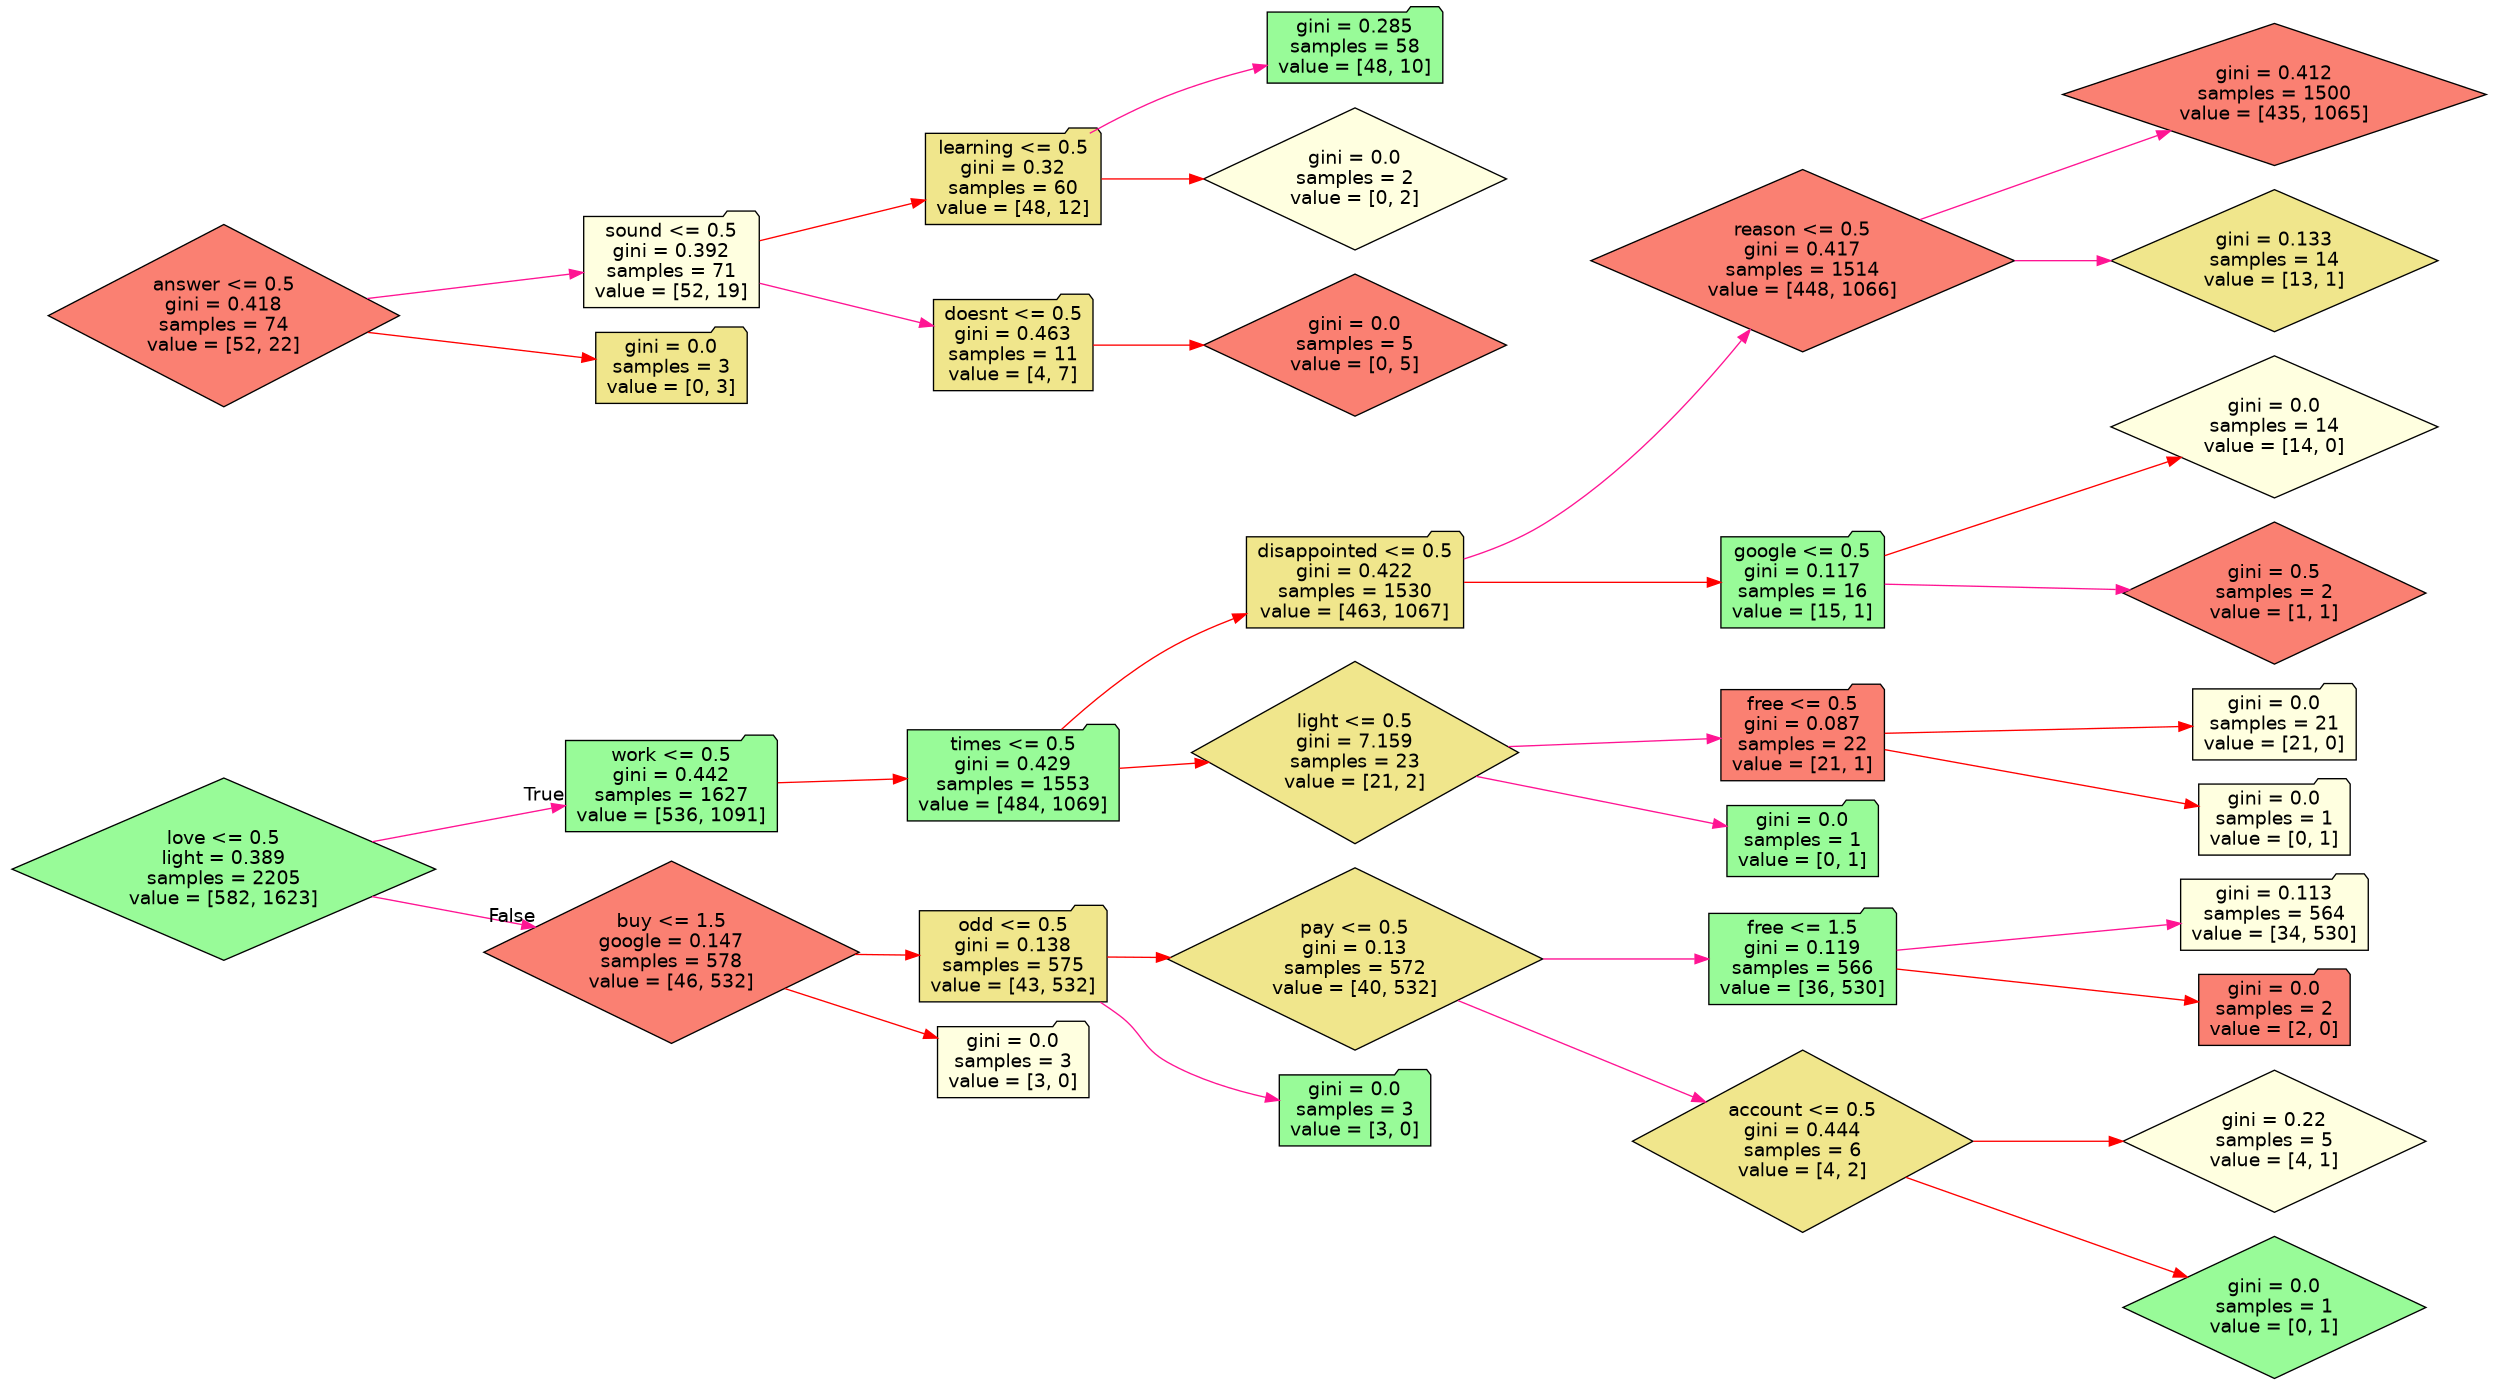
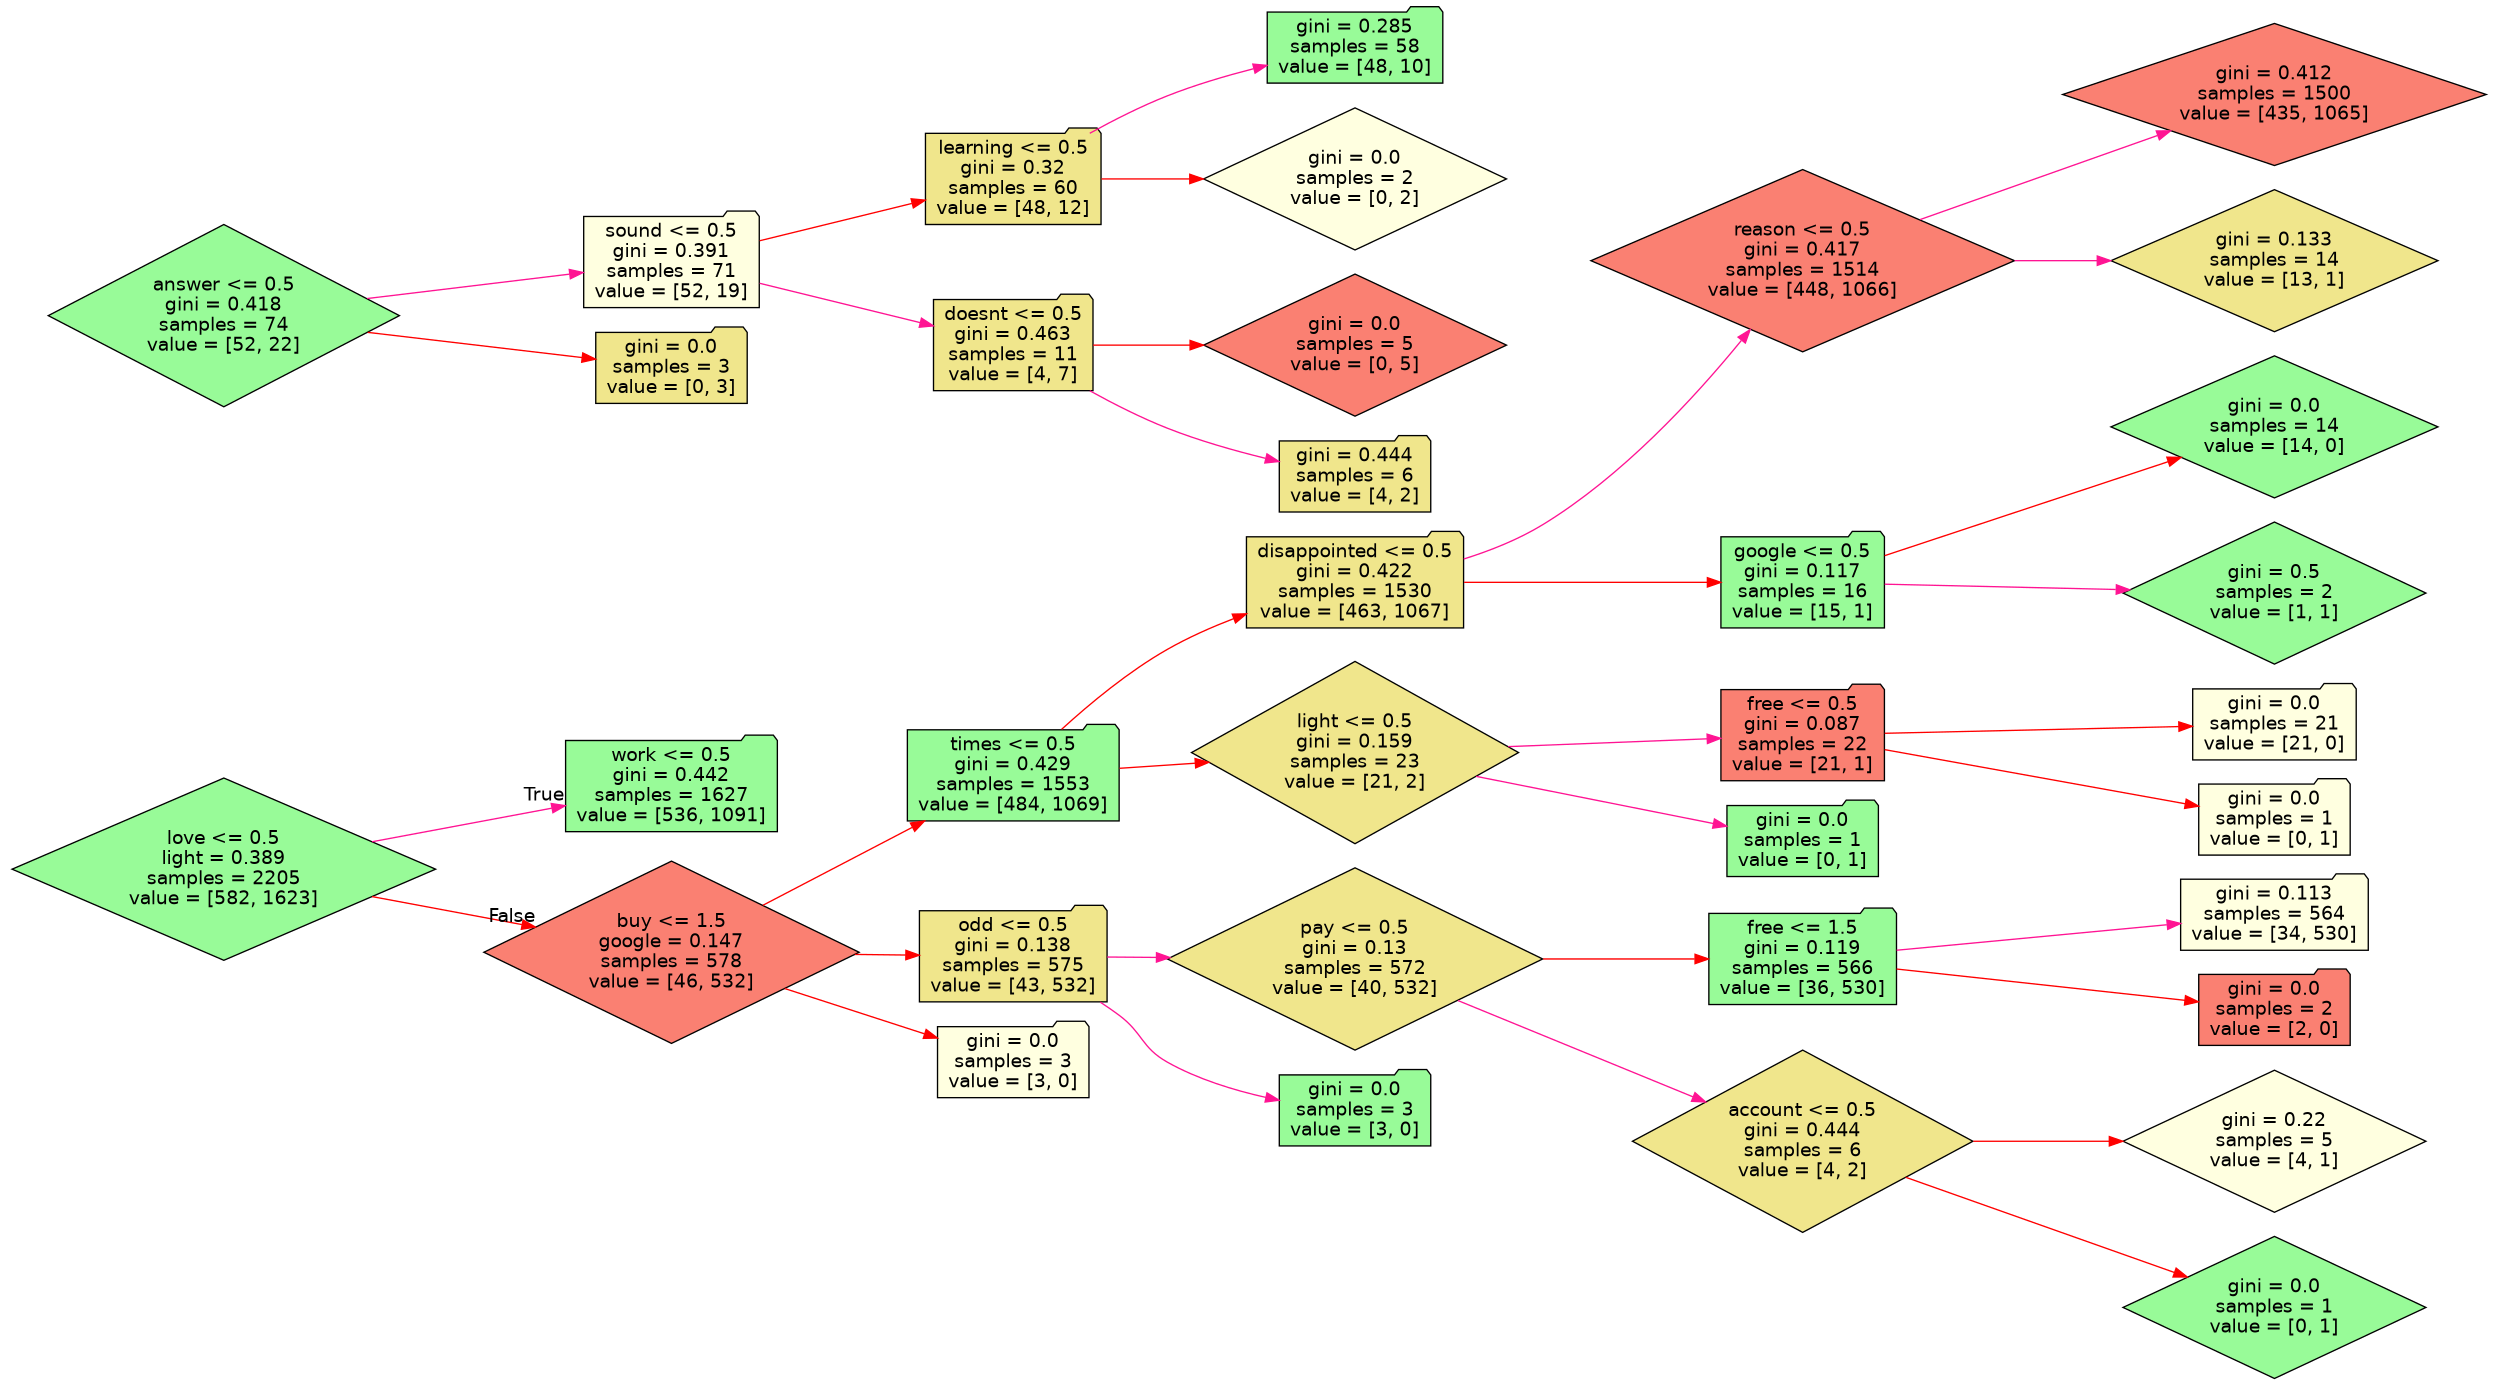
node "sound <= 0.5 gini = 0.392 samples = 71 value = [52, 19]": label "sound <= 0.5 gini = 0.392 samples = 71 value = [52, 19]" -> "sound <= 0.5 gini = 0.391 samples = 71 value = [52, 19]"
node "answer <= 0.5 gini = 0.418 samples = 74 value = [52, 22]": fillcolor salmon -> palegreen
node "gini = 0.0 samples = 14 value = [14, 0]": fillcolor lightyellow -> palegreen
node "gini = 0.444 samples = 6 value = [4, 2]": added
node "gini = 0.5 samples = 2 value = [1, 1]": fillcolor salmon -> palegreen
node "light <= 0.5 gini = 7.159 samples = 23 value = [21, 2]": label "light <= 0.5 gini = 7.159 samples = 23 value = [21, 2]" -> "light <= 0.5 gini = 0.159 samples = 23 value = [21, 2]"
edge "work <= 0.5 gini = 0.442 samples = 1627 value = [536, 1091]" -> "times <= 0.5 gini = 0.429 samples = 1553 value = [484, 1069]": now "buy <= 1.5 google = 0.147 samples = 578 value = [46, 532]" -> "times <= 0.5 gini = 0.429 samples = 1553 value = [484, 1069]"
edge "love <= 0.5 light = 0.389 samples = 2205 value = [582, 1623]" -> "buy <= 1.5 google = 0.147 samples = 578 value = [46, 532]": color deeppink -> red
edge "odd <= 0.5 gini = 0.138 samples = 575 value = [43, 532]" -> "pay <= 0.5 gini = 0.13 samples = 572 value = [40, 532]": color red -> deeppink
edge "pay <= 0.5 gini = 0.13 samples = 572 value = [40, 532]" -> "free <= 1.5 gini = 0.119 samples = 566 value = [36, 530]": color deeppink -> red
